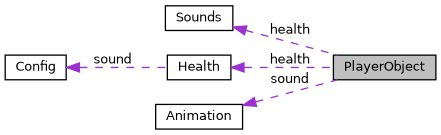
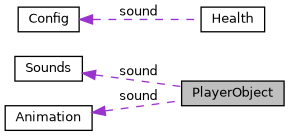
edge "PlayerObject" -> "Sounds": label " health" -> " sound"
edge "PlayerObject" -> "Health": removed, label "health"
